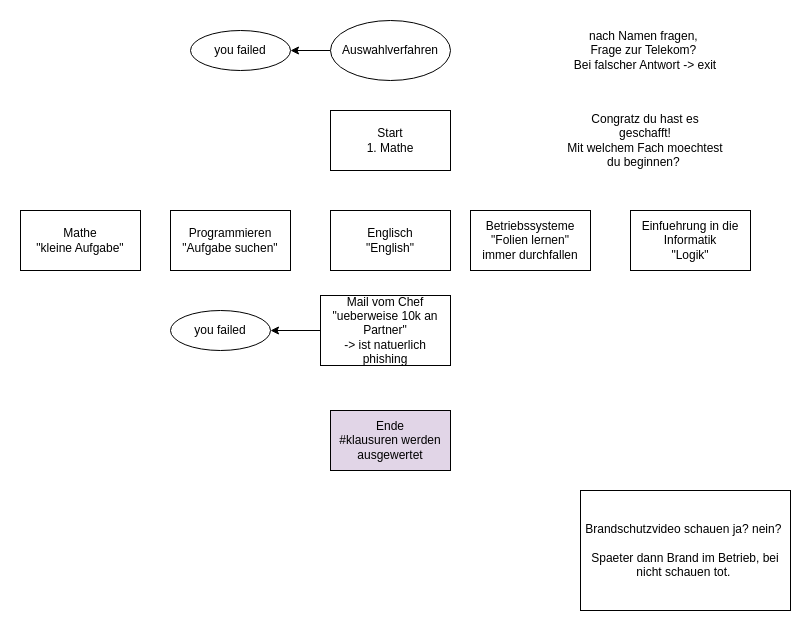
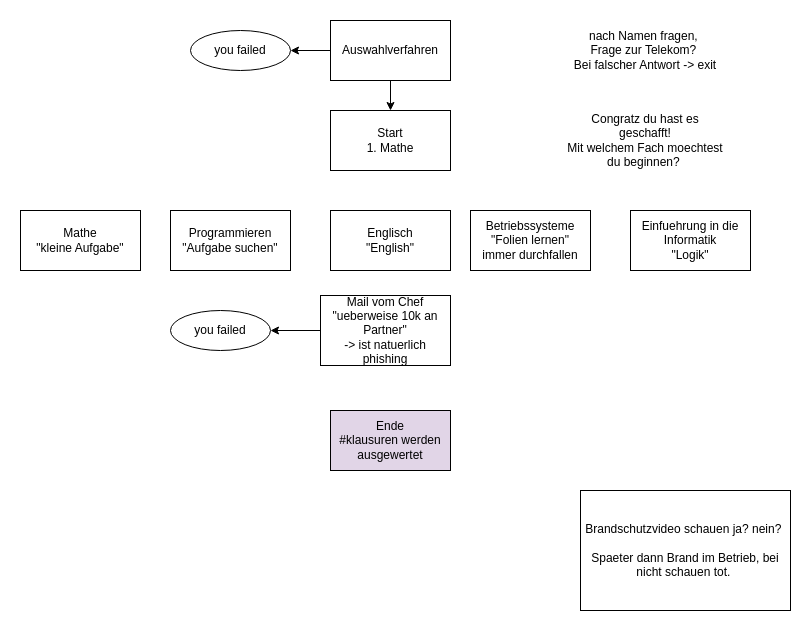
node "Auswahlverfahren": shape ellipse -> rectangle
edge "Auswahlverfahren" -> "Start 1. Mathe": added
